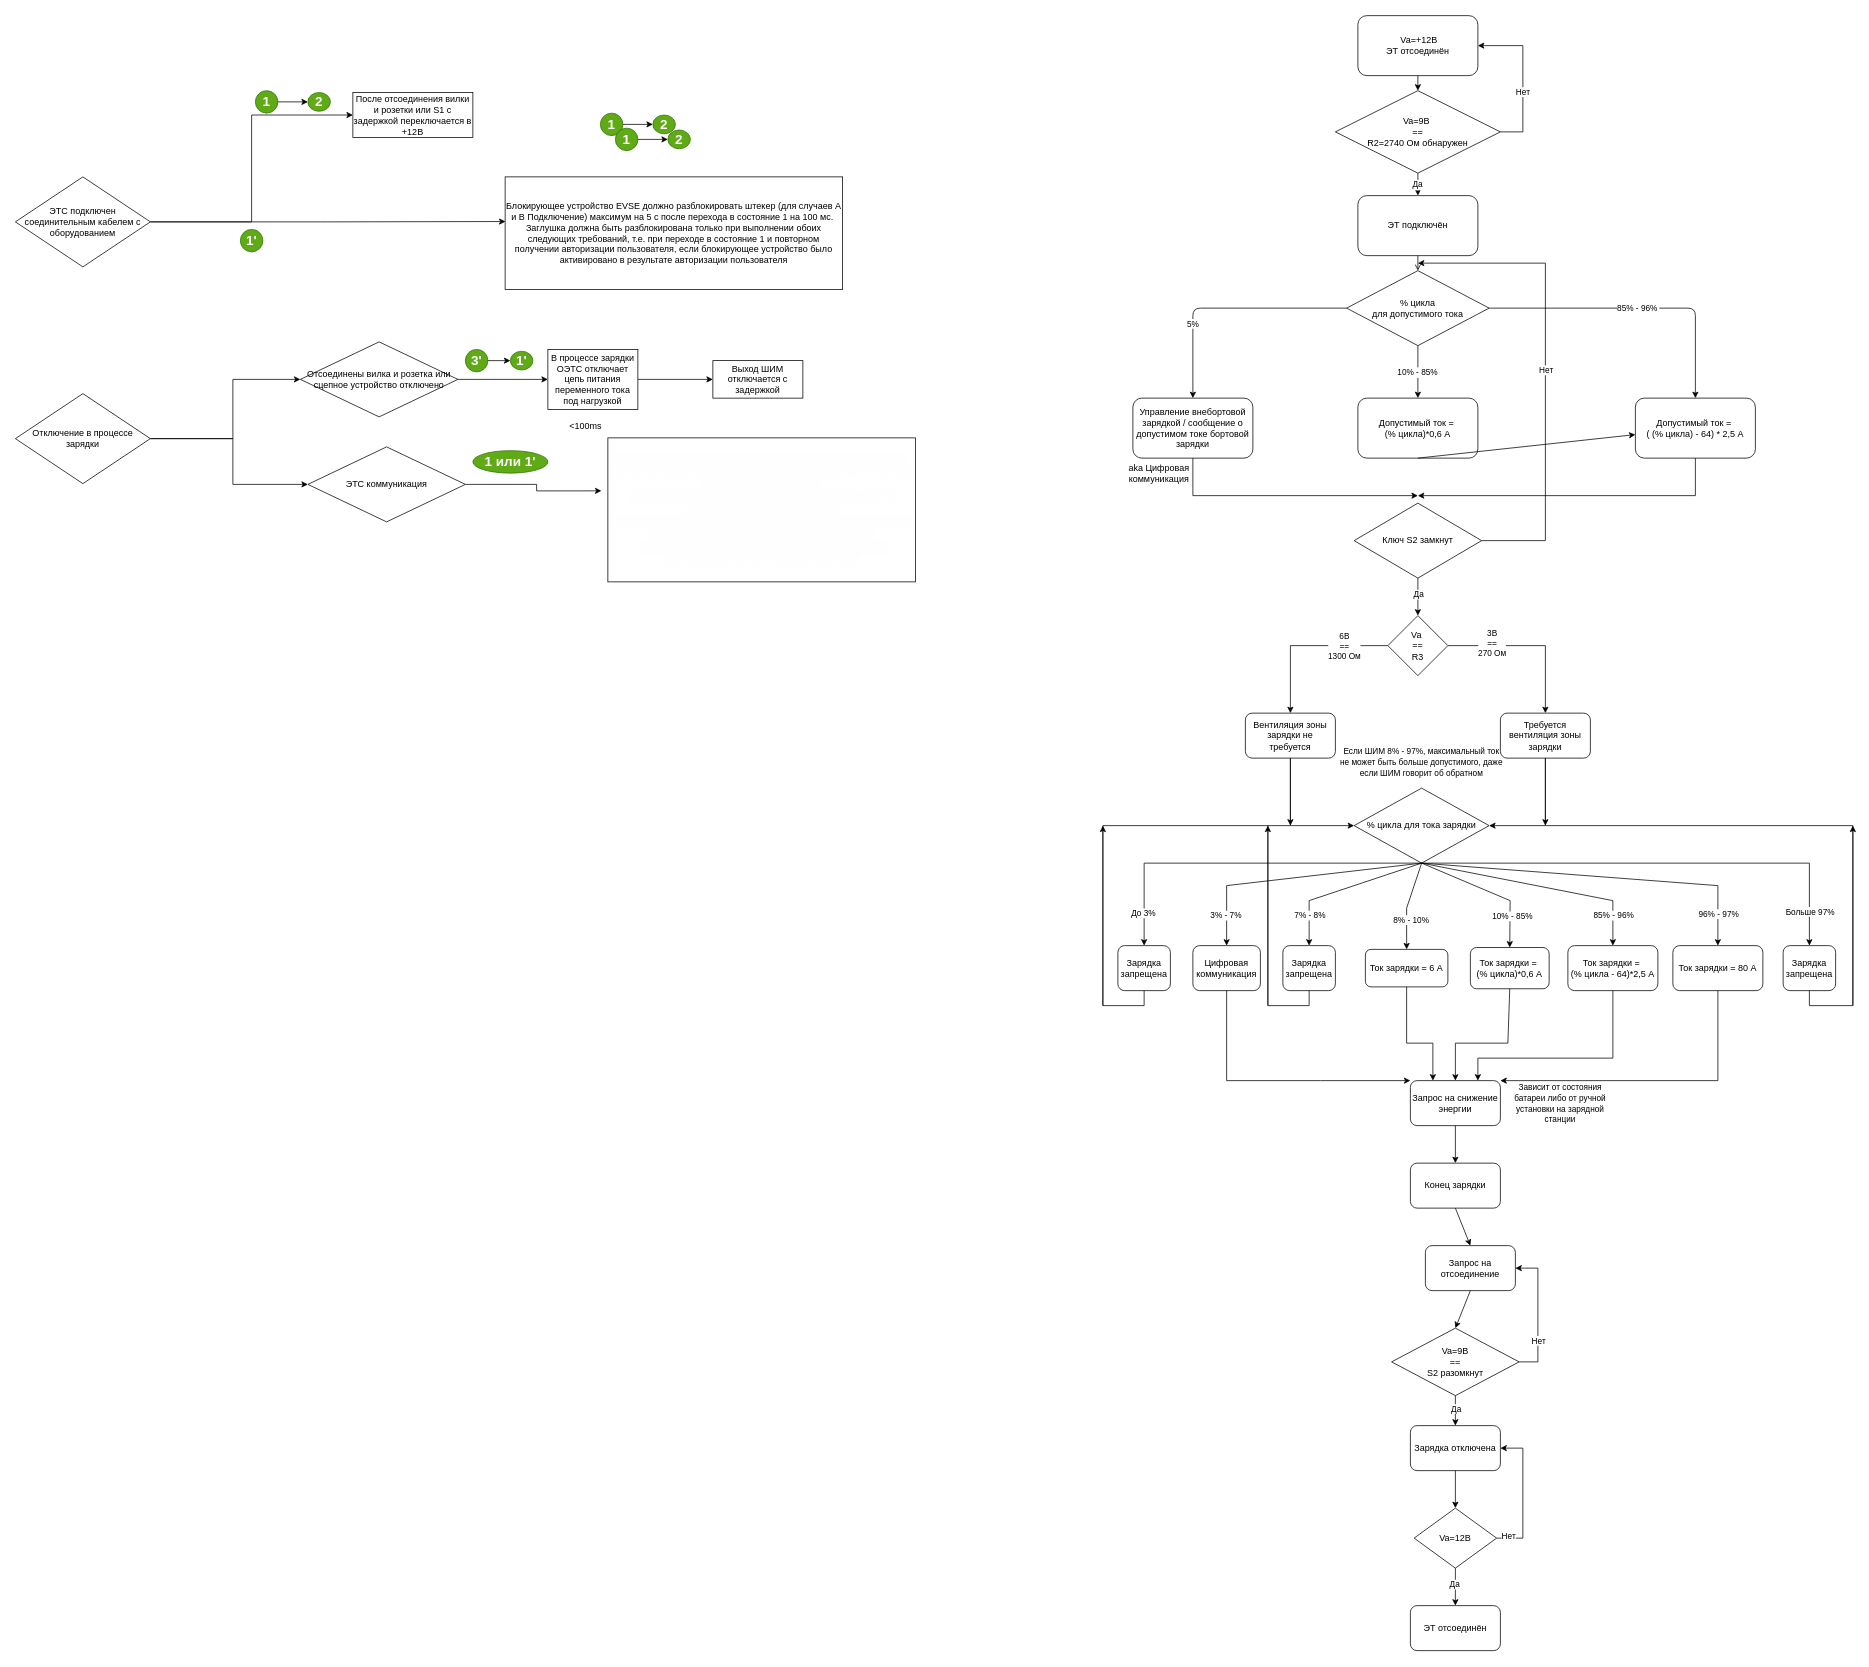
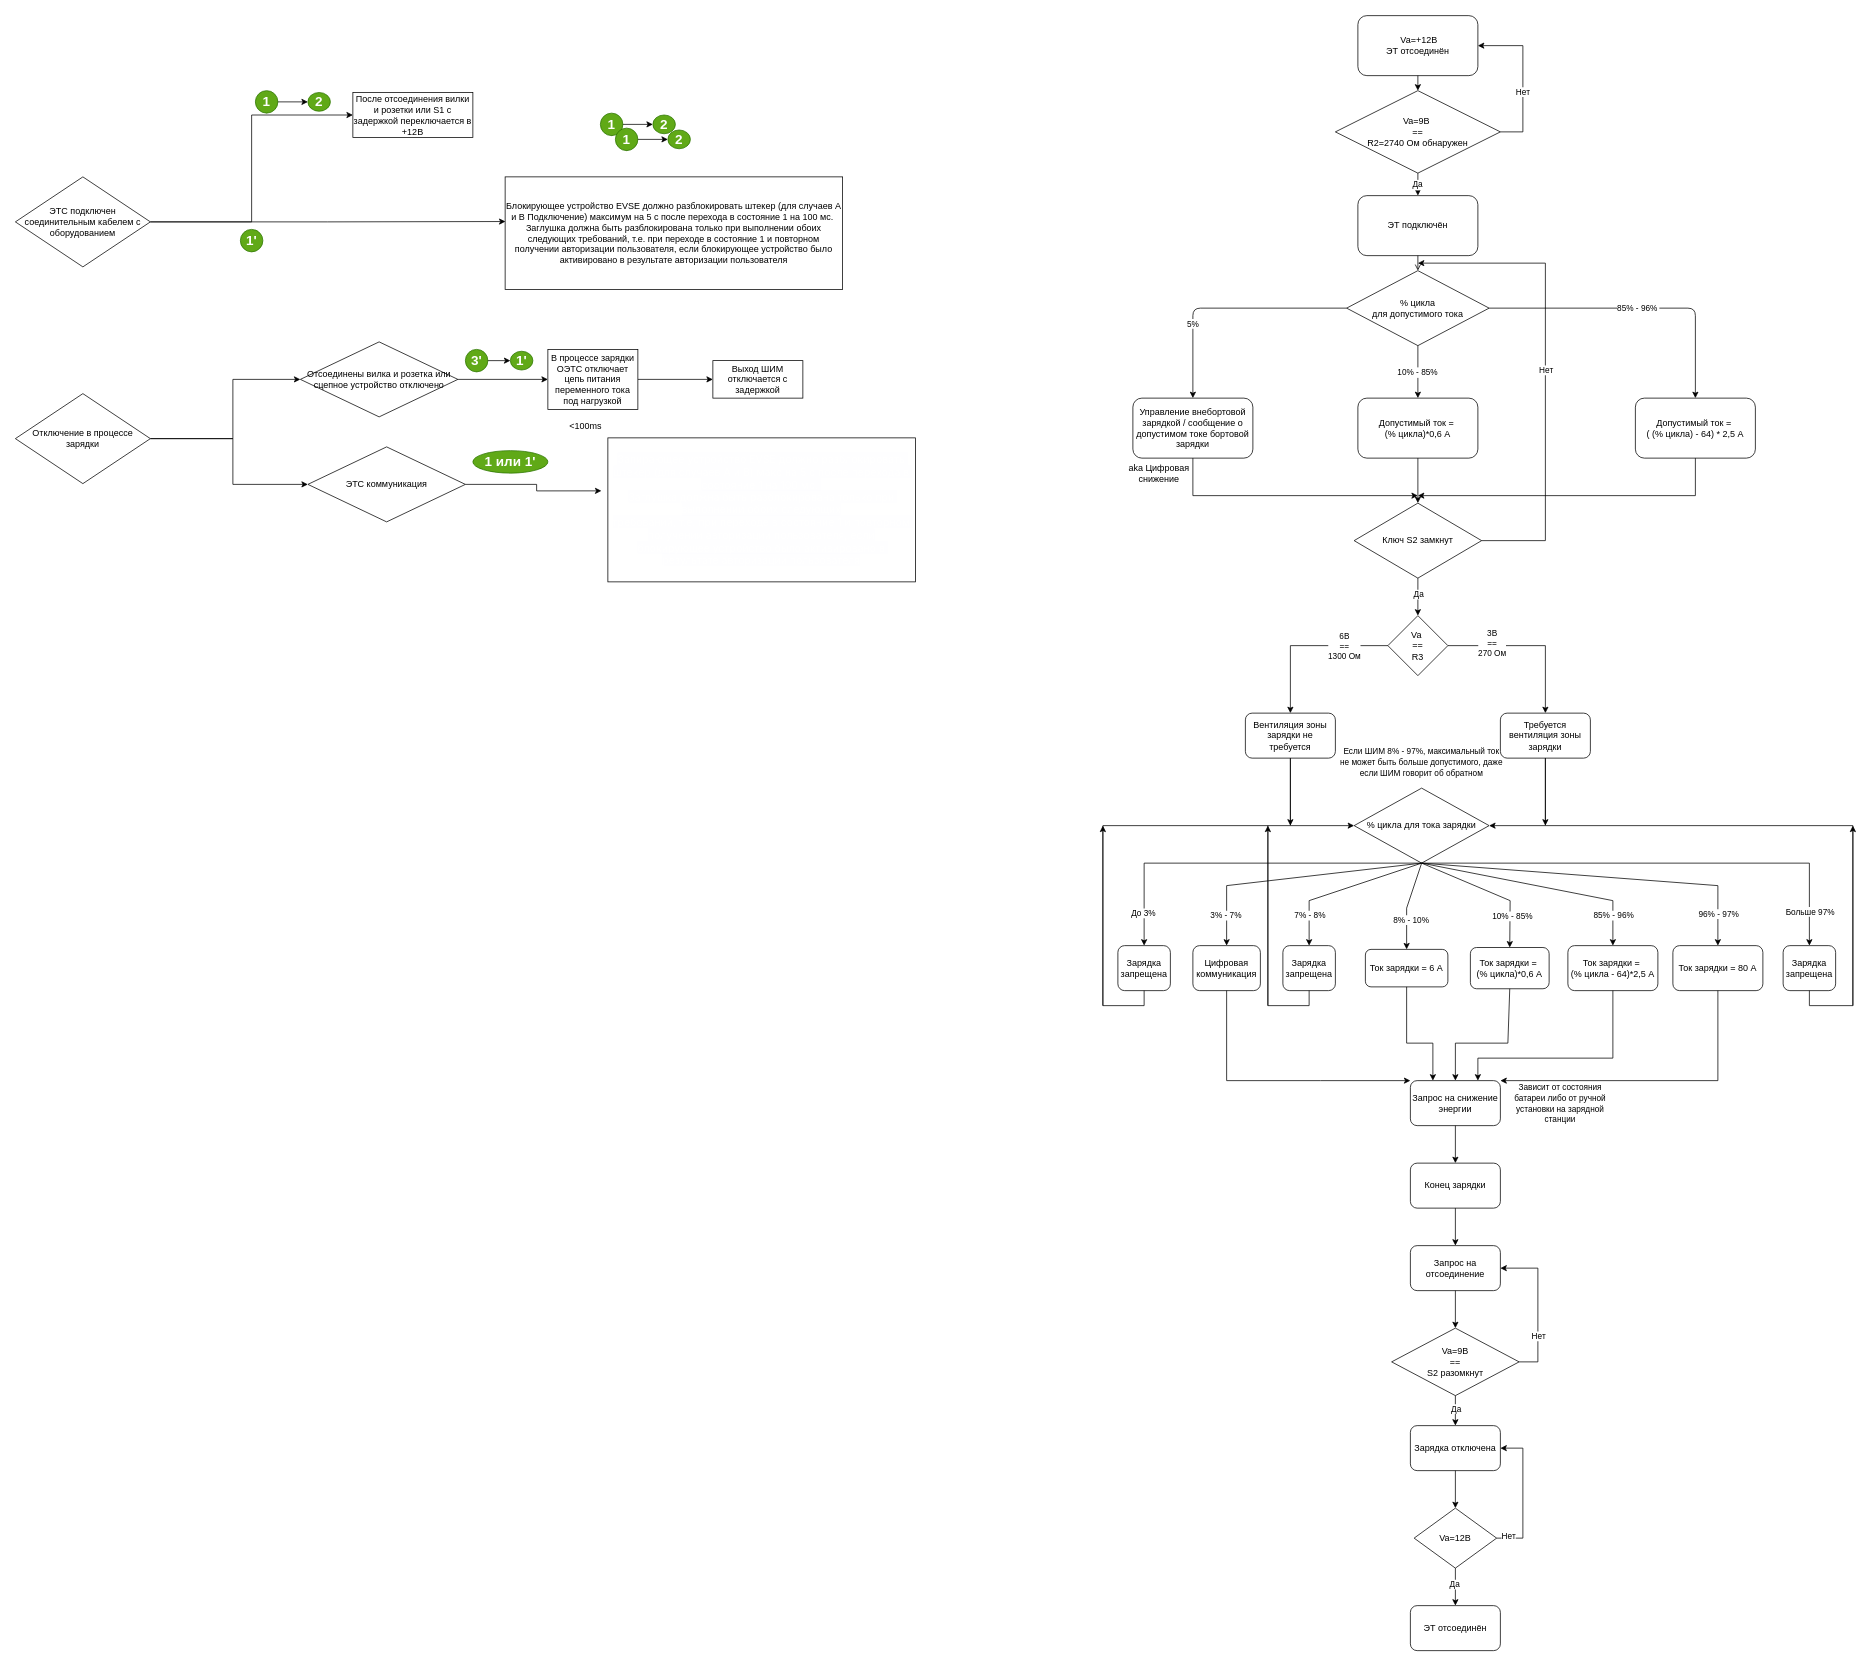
edge "Допустимый ток = (% цикла)*0,6 А" -> "Допустимый ток = ( (% цикла) - 64) * 2,5 А": now "Допустимый ток = (% цикла)*0,6 А" -> "Ключ S2 замкнут"
node "aka Цифровая коммуникация": label "aka Цифровая коммуникация" -> "aka Цифровая снижение"
node "Запрос на отсоединение": moved (1470, 1268) -> (1455, 1268)
